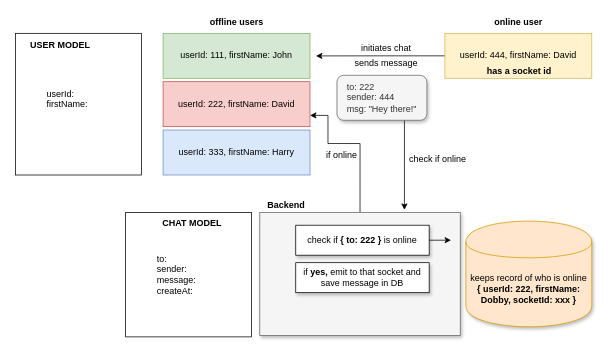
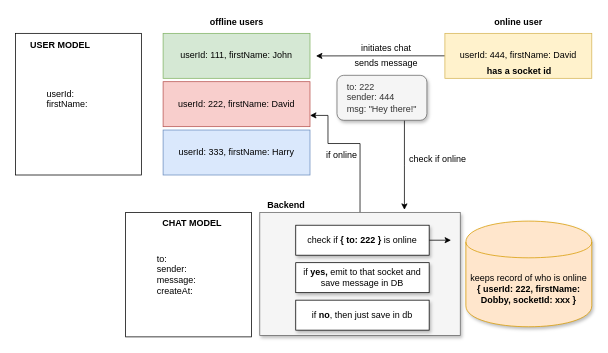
node "if no, then just save in db": added
